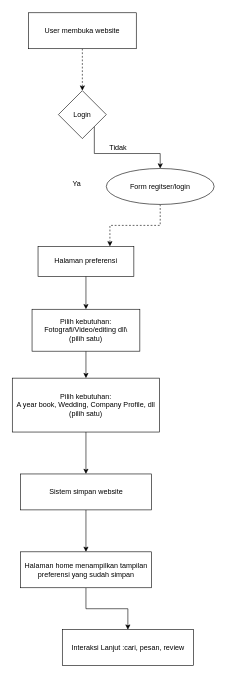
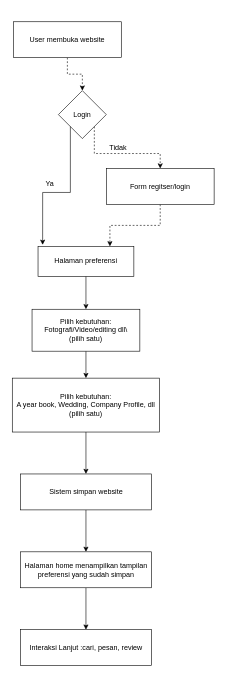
node "User membuka website": moved (83, 30) -> (68, 39)
edge "Login" -> "Form regitser/login": style solid -> dashed
node "Ya": moved (77, 183) -> (50, 183)
node "Form regitser/login": shape ellipse -> rectangle
edge "Login" -> "Halaman preferensi": added
node "Interaksi Lanjut :cari, pesan, review": moved (128, 648) -> (86, 648)
